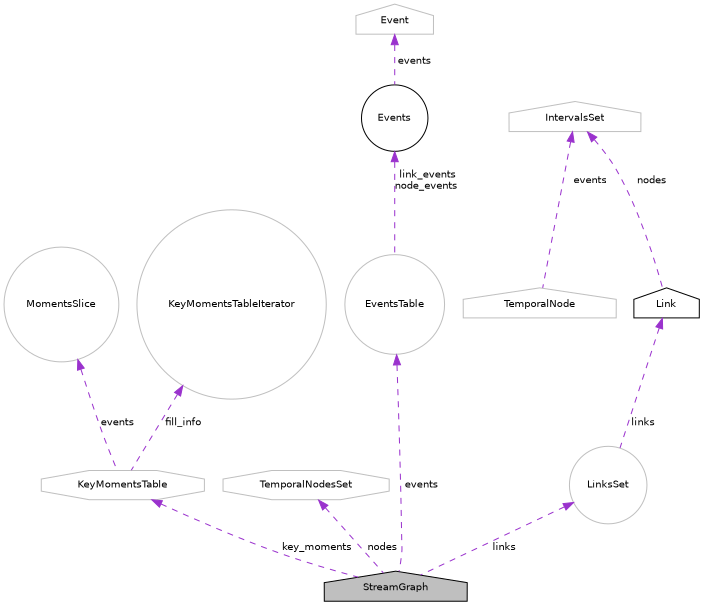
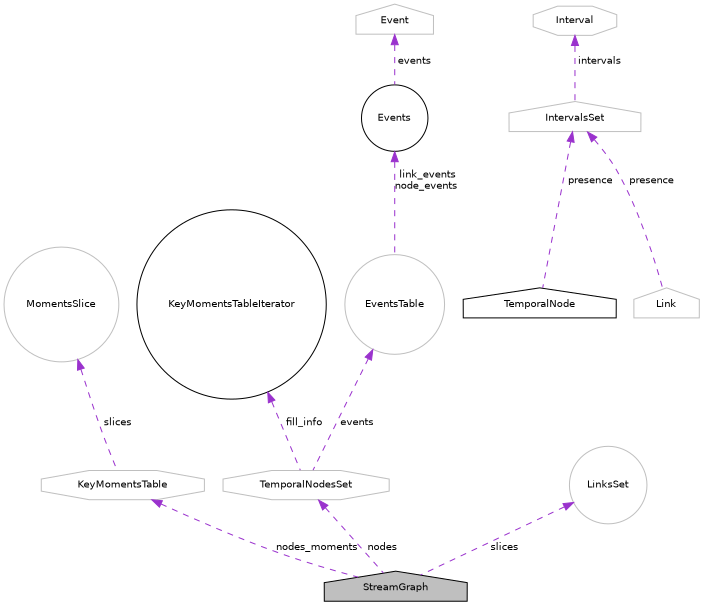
node "Interval": added
edge "TemporalNode" -> "IntervalsSet": label " events" -> " presence"
edge "Link" -> "IntervalsSet": label " nodes" -> " presence"
node "KeyMomentsTableIterator": color grey75 -> black
node "TemporalNode": color grey75 -> black
node "Link": color black -> grey75
edge "LinksSet" -> "Link": removed, label "links"
edge "KeyMomentsTable" -> "MomentsSlice": label " events" -> " slices"
edge "KeyMomentsTable" -> "KeyMomentsTableIterator": now "TemporalNodesSet" -> "KeyMomentsTableIterator"
edge "StreamGraph" -> "EventsTable": now "TemporalNodesSet" -> "EventsTable"
edge "StreamGraph" -> "KeyMomentsTable": label " key_moments" -> " nodes_moments"
edge "StreamGraph" -> "LinksSet": label " links" -> " slices"
